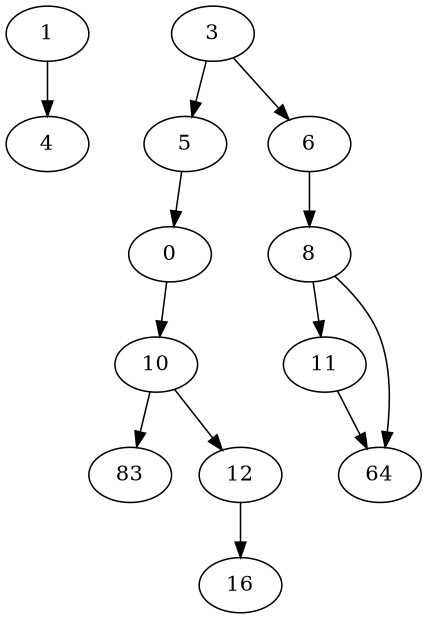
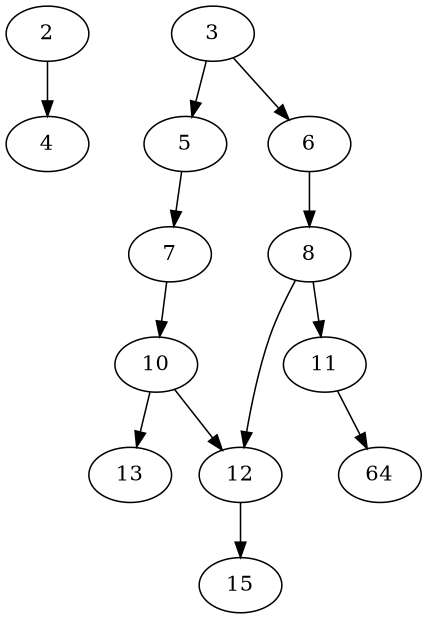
node "1": label "1" -> "2"
node "0": label "0" -> "7"
edge "8" -> "64": now "8" -> "12"
node "83": label "83" -> "13"
node "16": label "16" -> "15"
